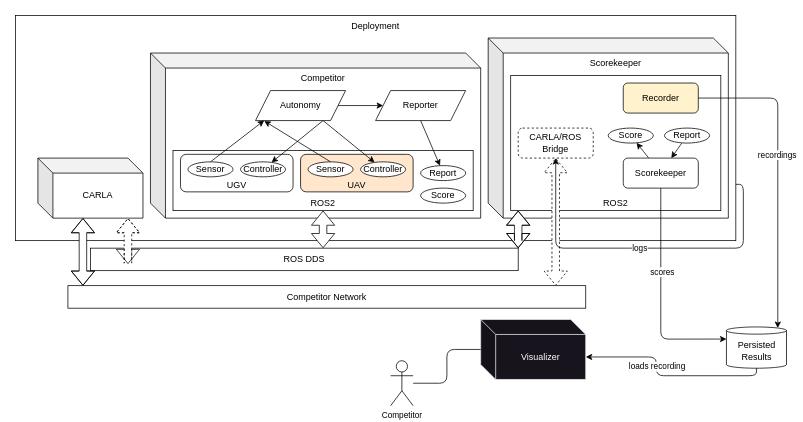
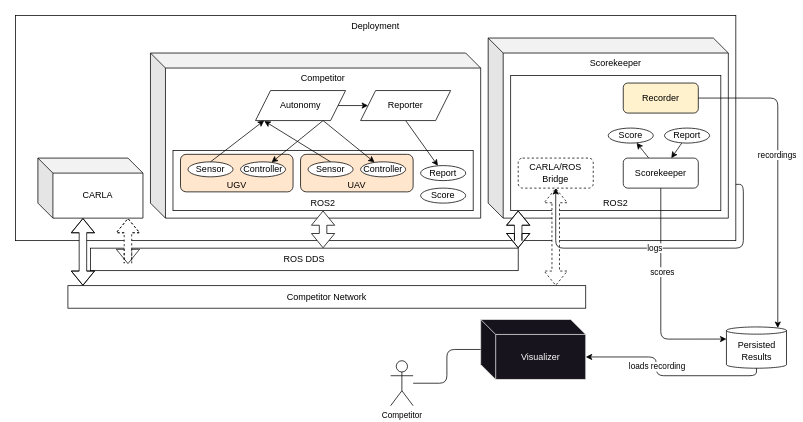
node "Reporter": moved (420, 105) -> (405, 105)
node "CARLA/ROS Bridge": moved (555, 143) -> (555, 173)
node "UGV": fillcolor #ffffff -> #ffe6cc
